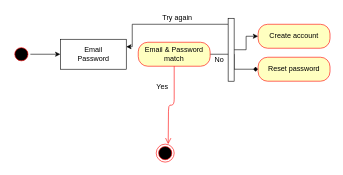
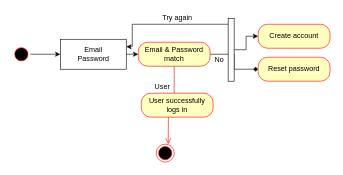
edge "Email Password" -> "Email & Password match": added
node "Yes": label "Yes" -> "User"
node "User successfully logs in": added
